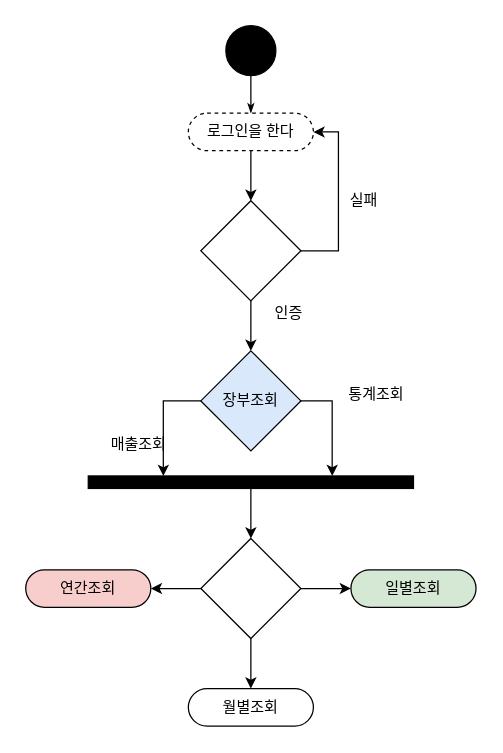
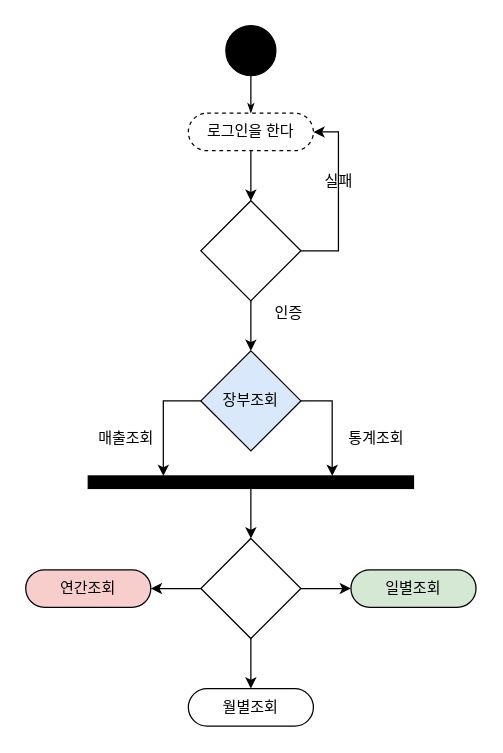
node "실패": moved (363, 201) -> (338, 182)
node "통계조회": moved (376, 394) -> (376, 438)
node "매출조회": moved (138, 444) -> (126, 438)
